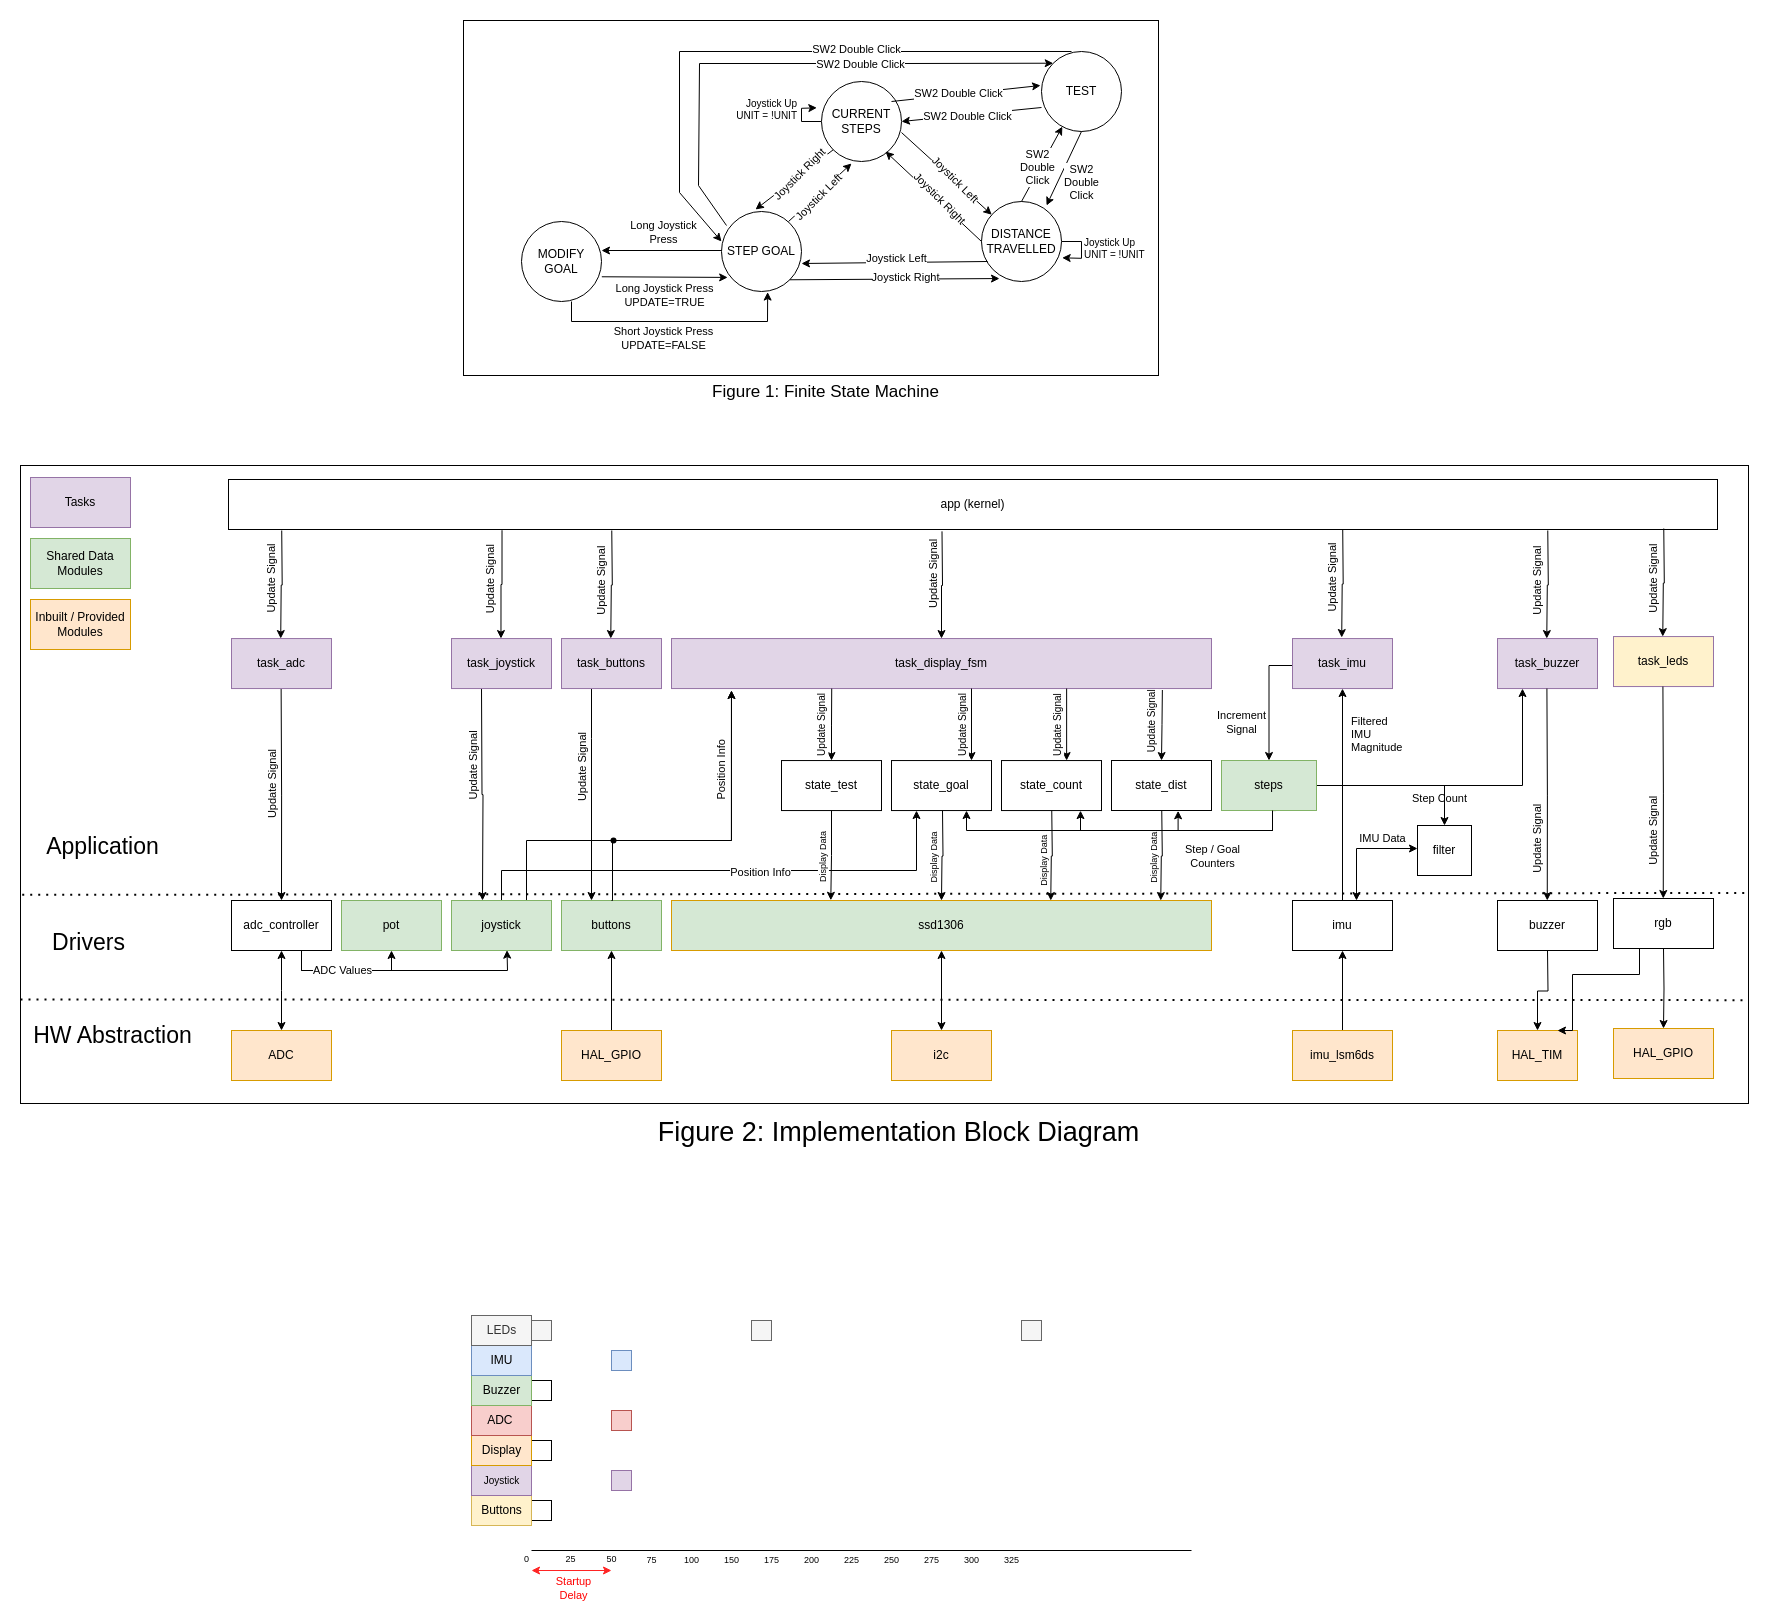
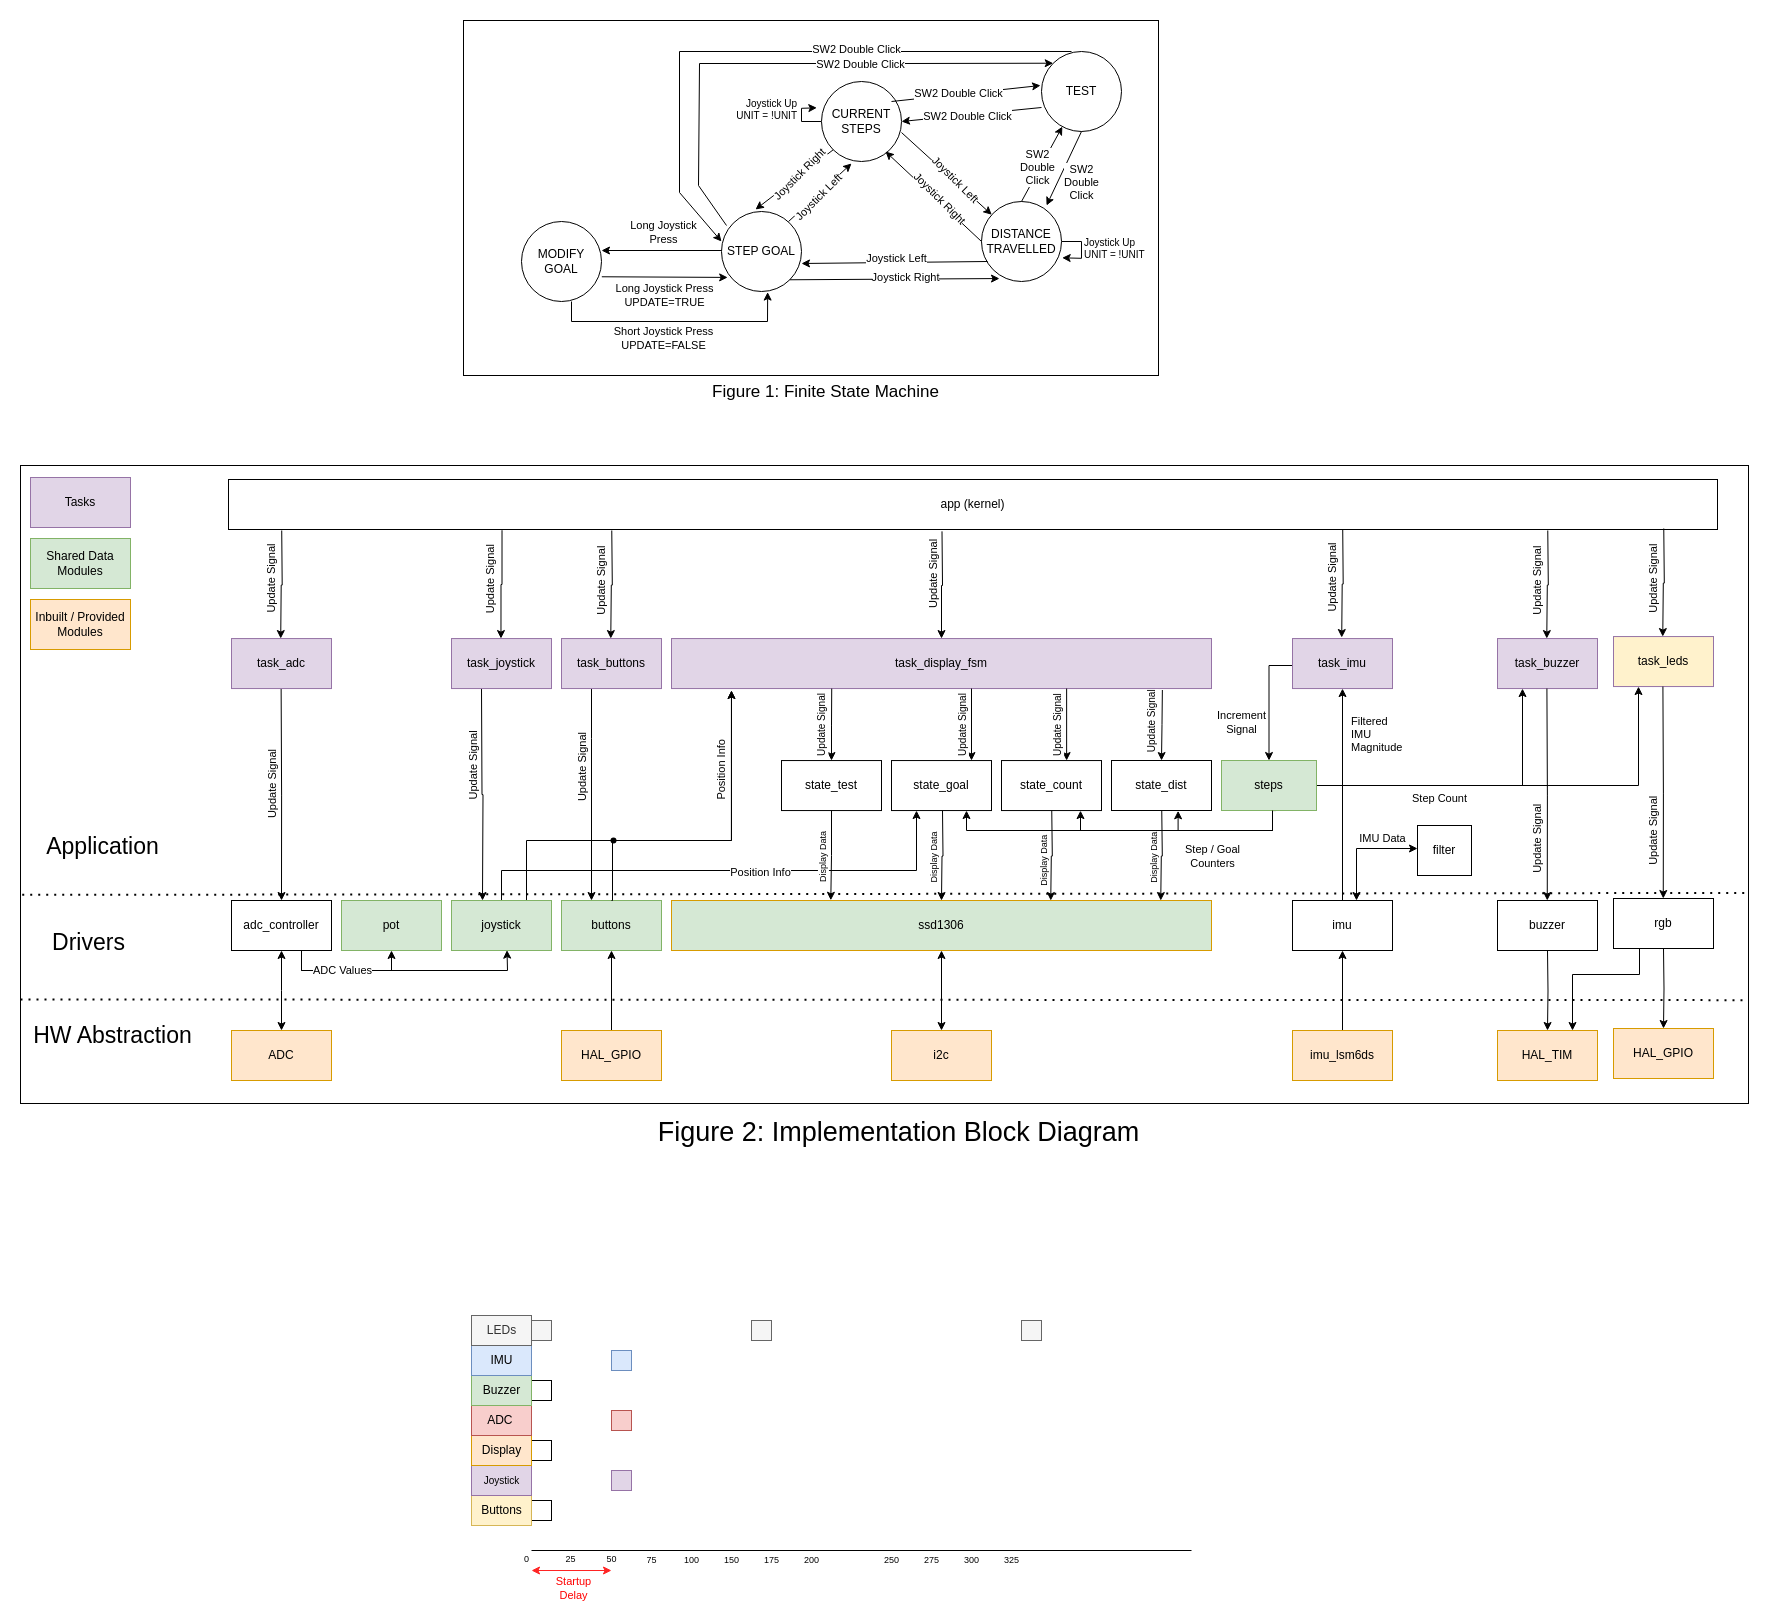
edge "steps" -> "filter": now "steps" -> "task_leds"
node "HAL_TIM": size 80x50 -> 100x50
node "225": removed
